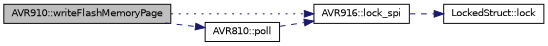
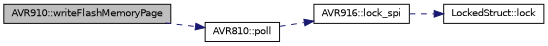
edge "AVR910::writeFlashMemoryPage" -> "AVR916::lock_spi": removed
